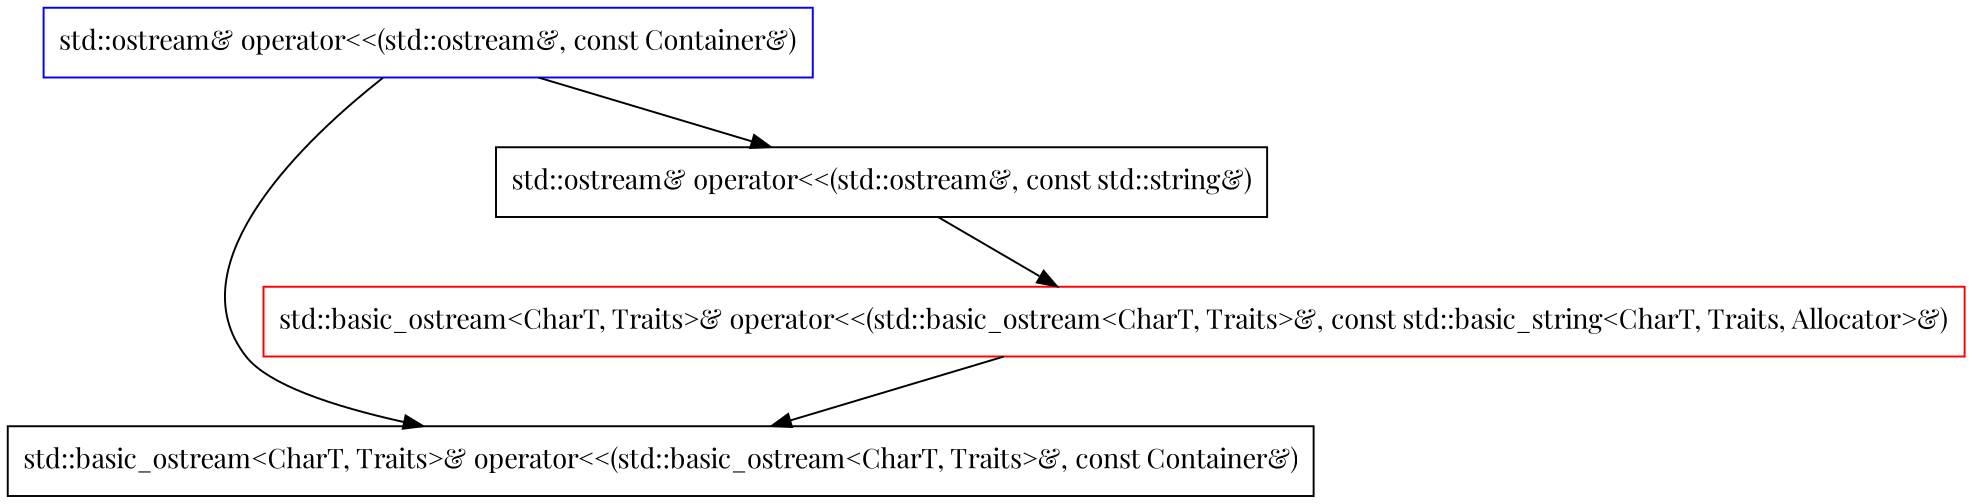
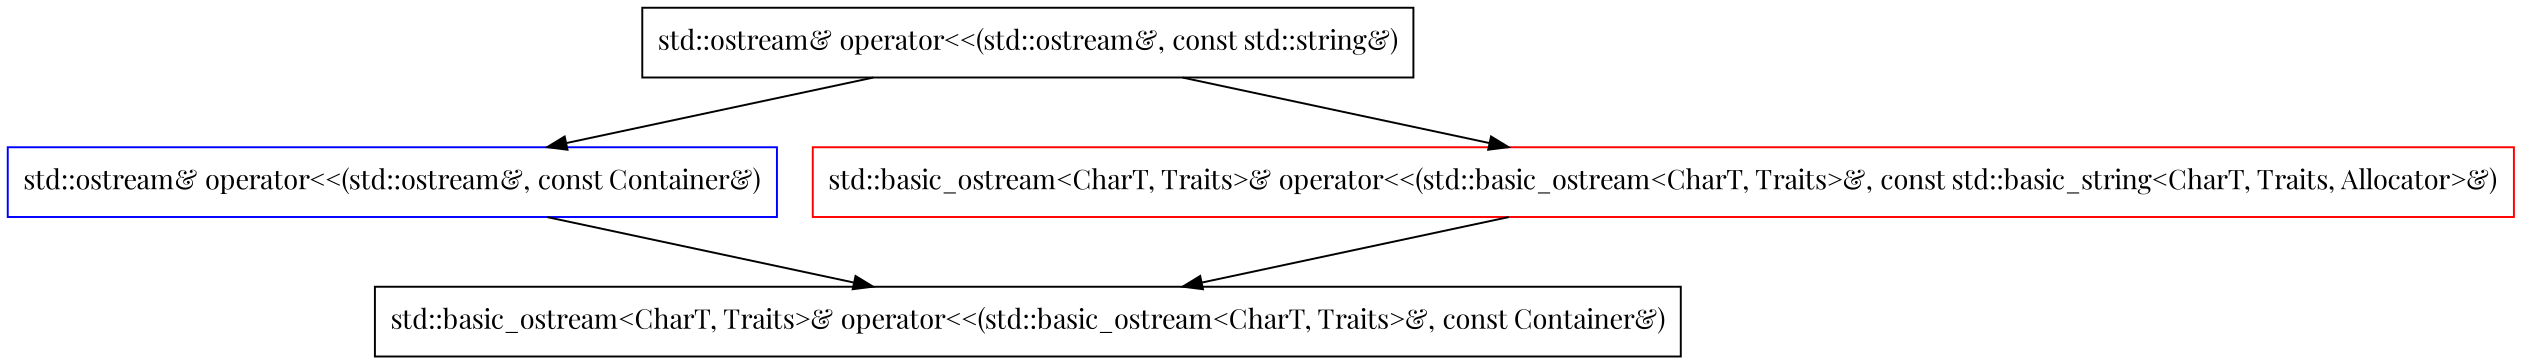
edge "std::ostream& operator<<(std::ostream&, const Container&)" -> "std::ostream& operator<<(std::ostream&, const std::string&)": reversed
